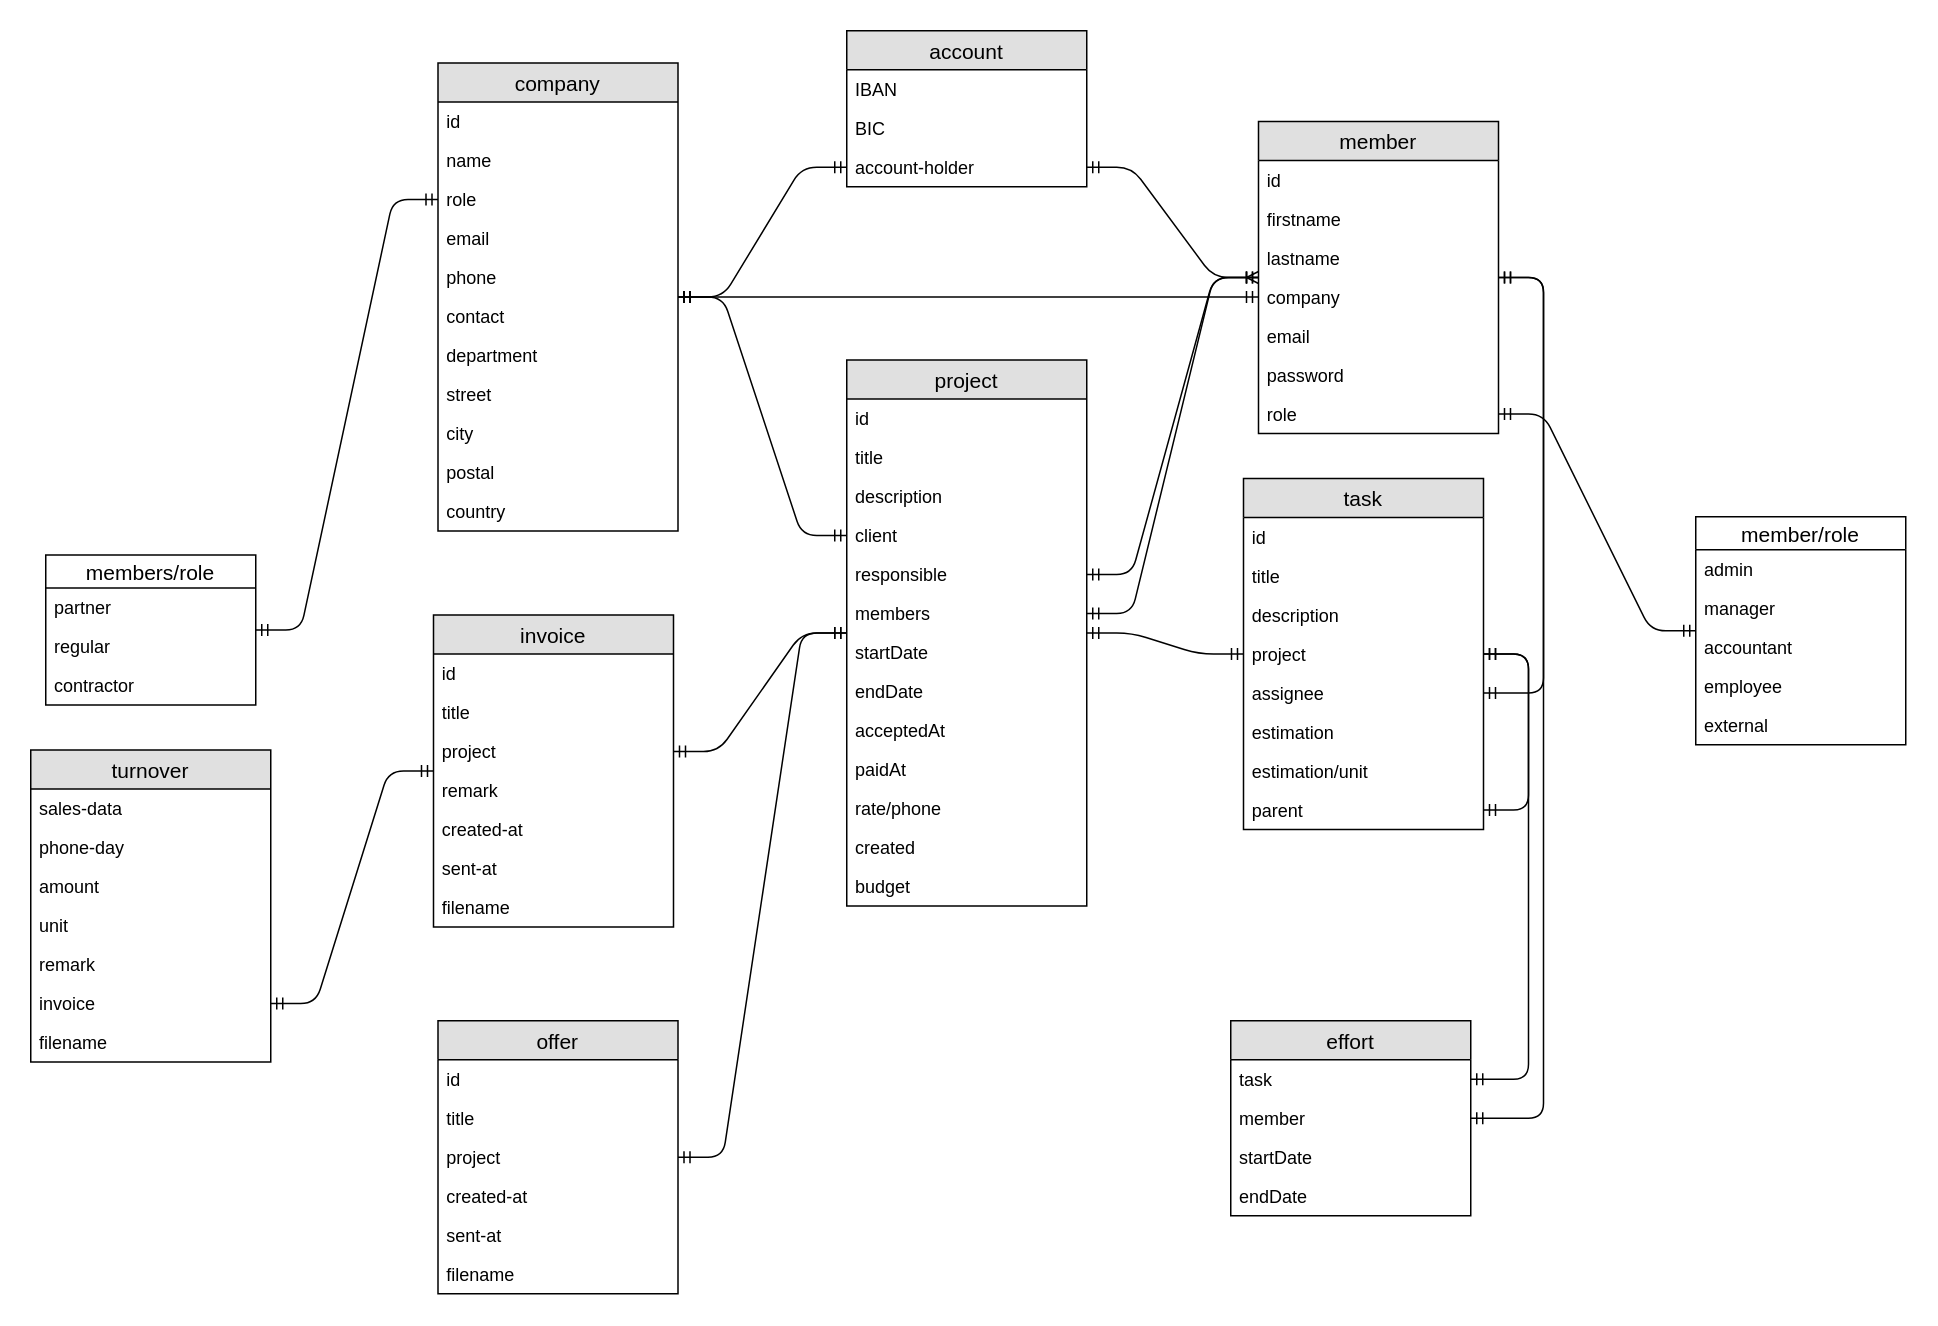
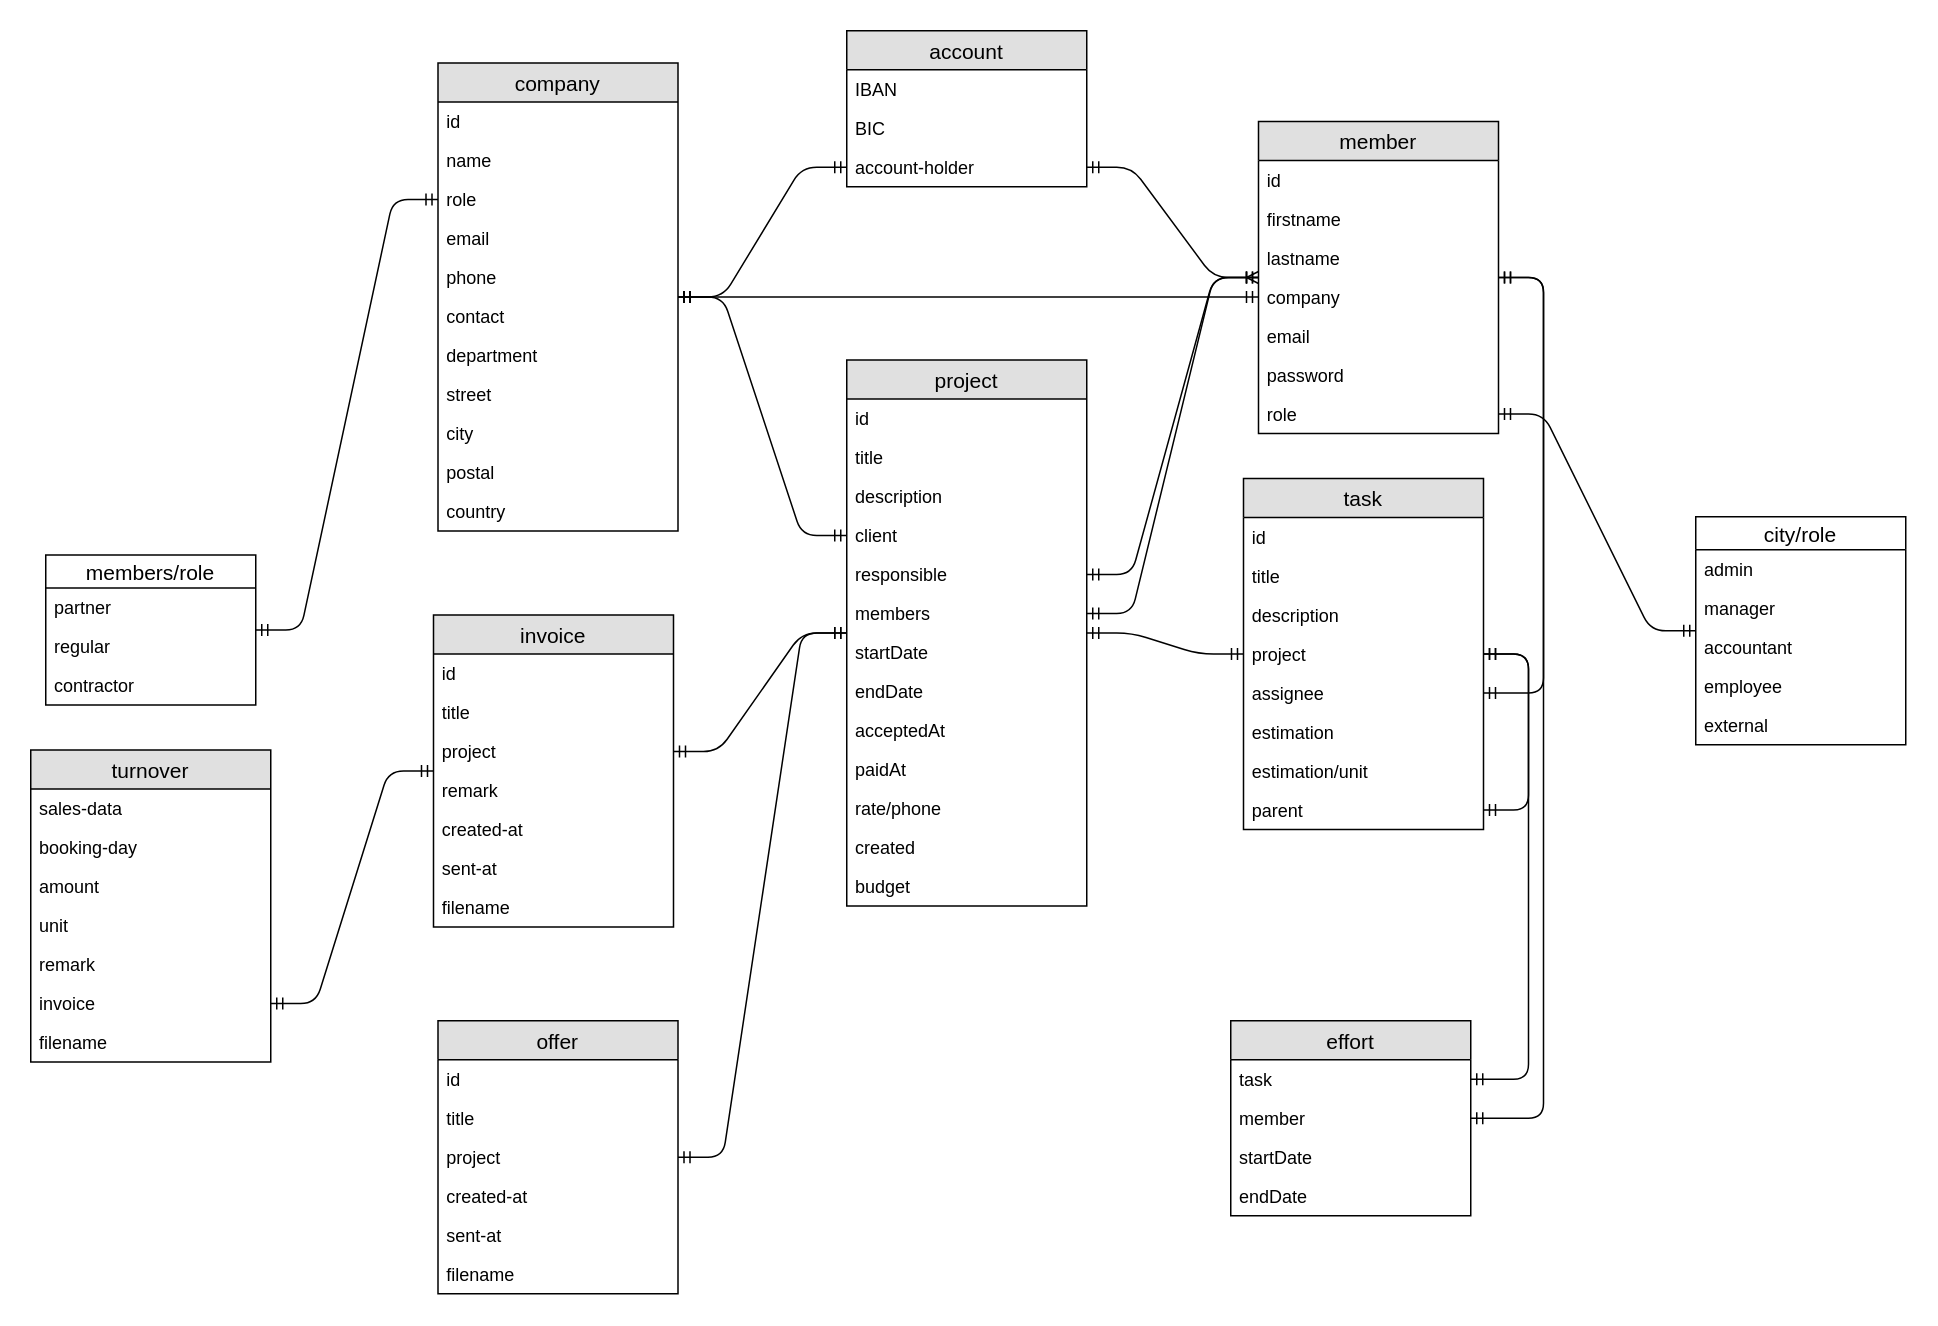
node "member/role": label "member/role" -> "city/role"
node "phone-day": label "phone-day" -> "booking-day"
